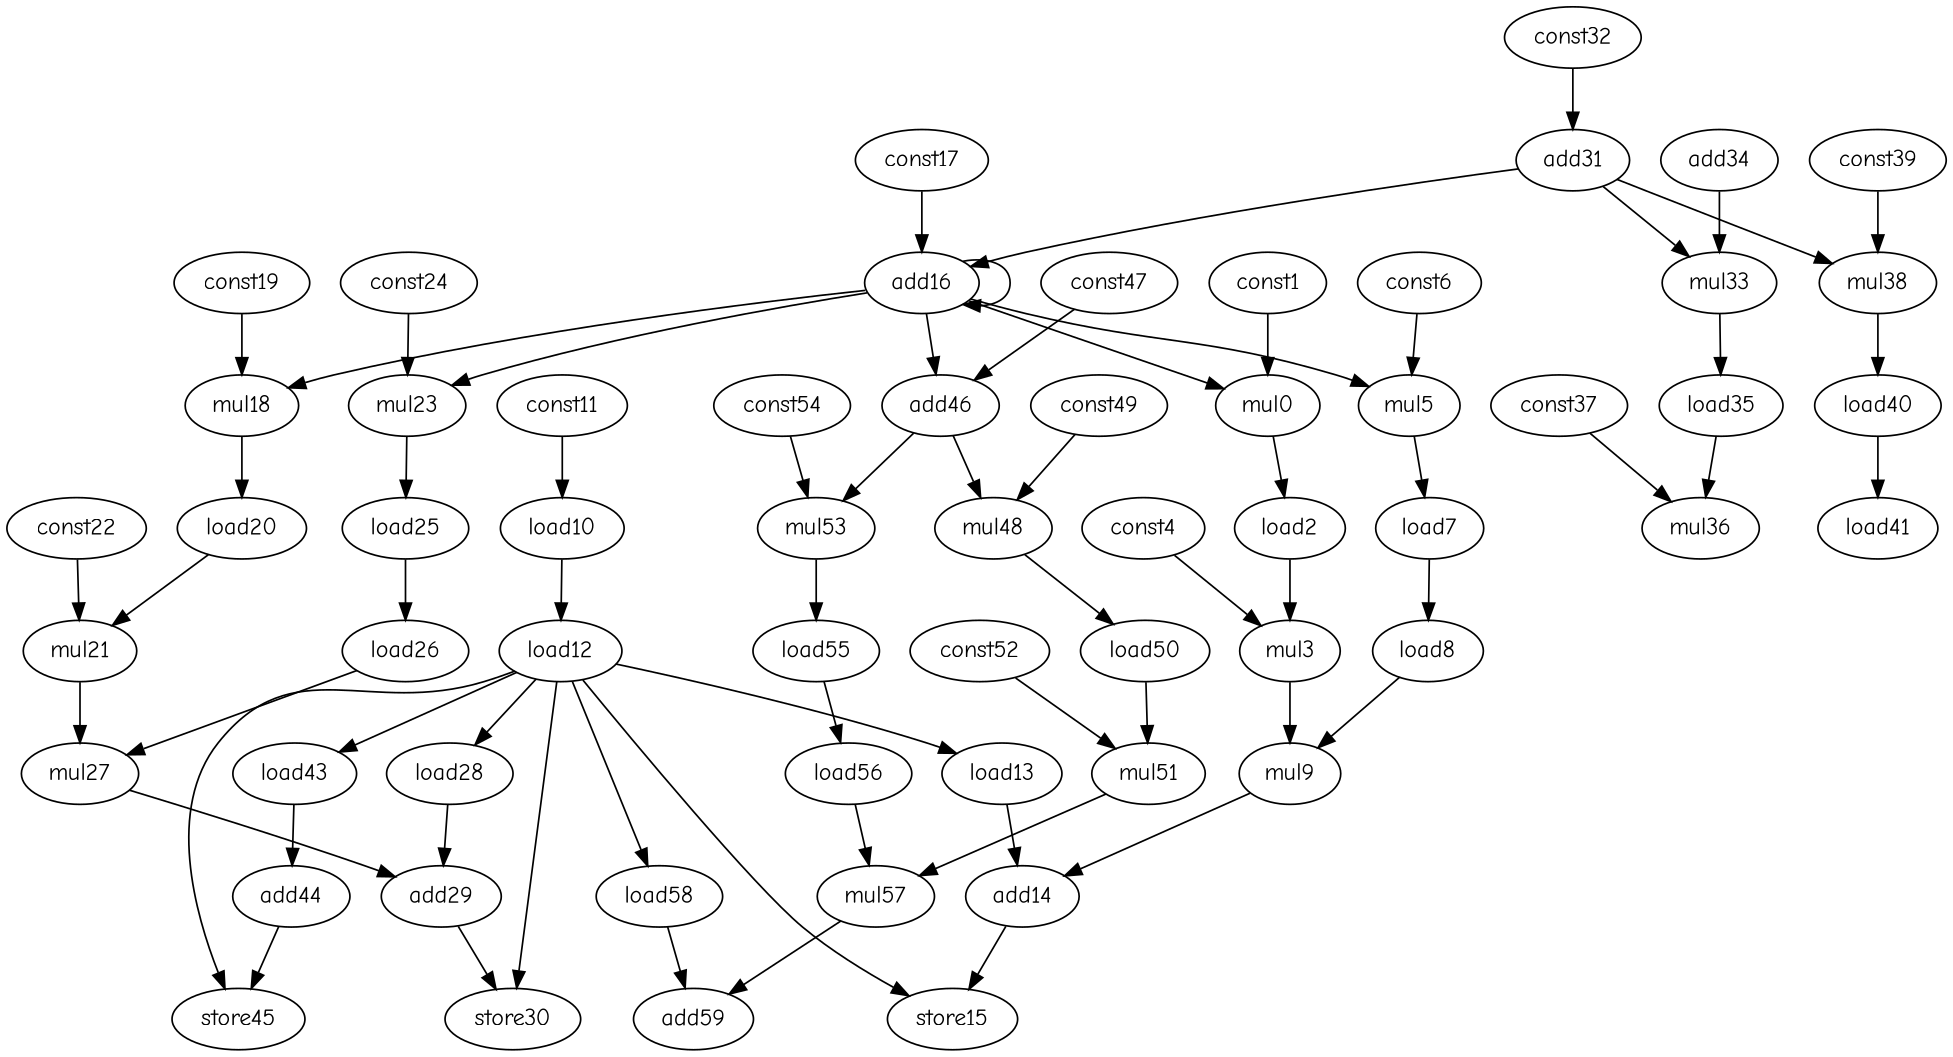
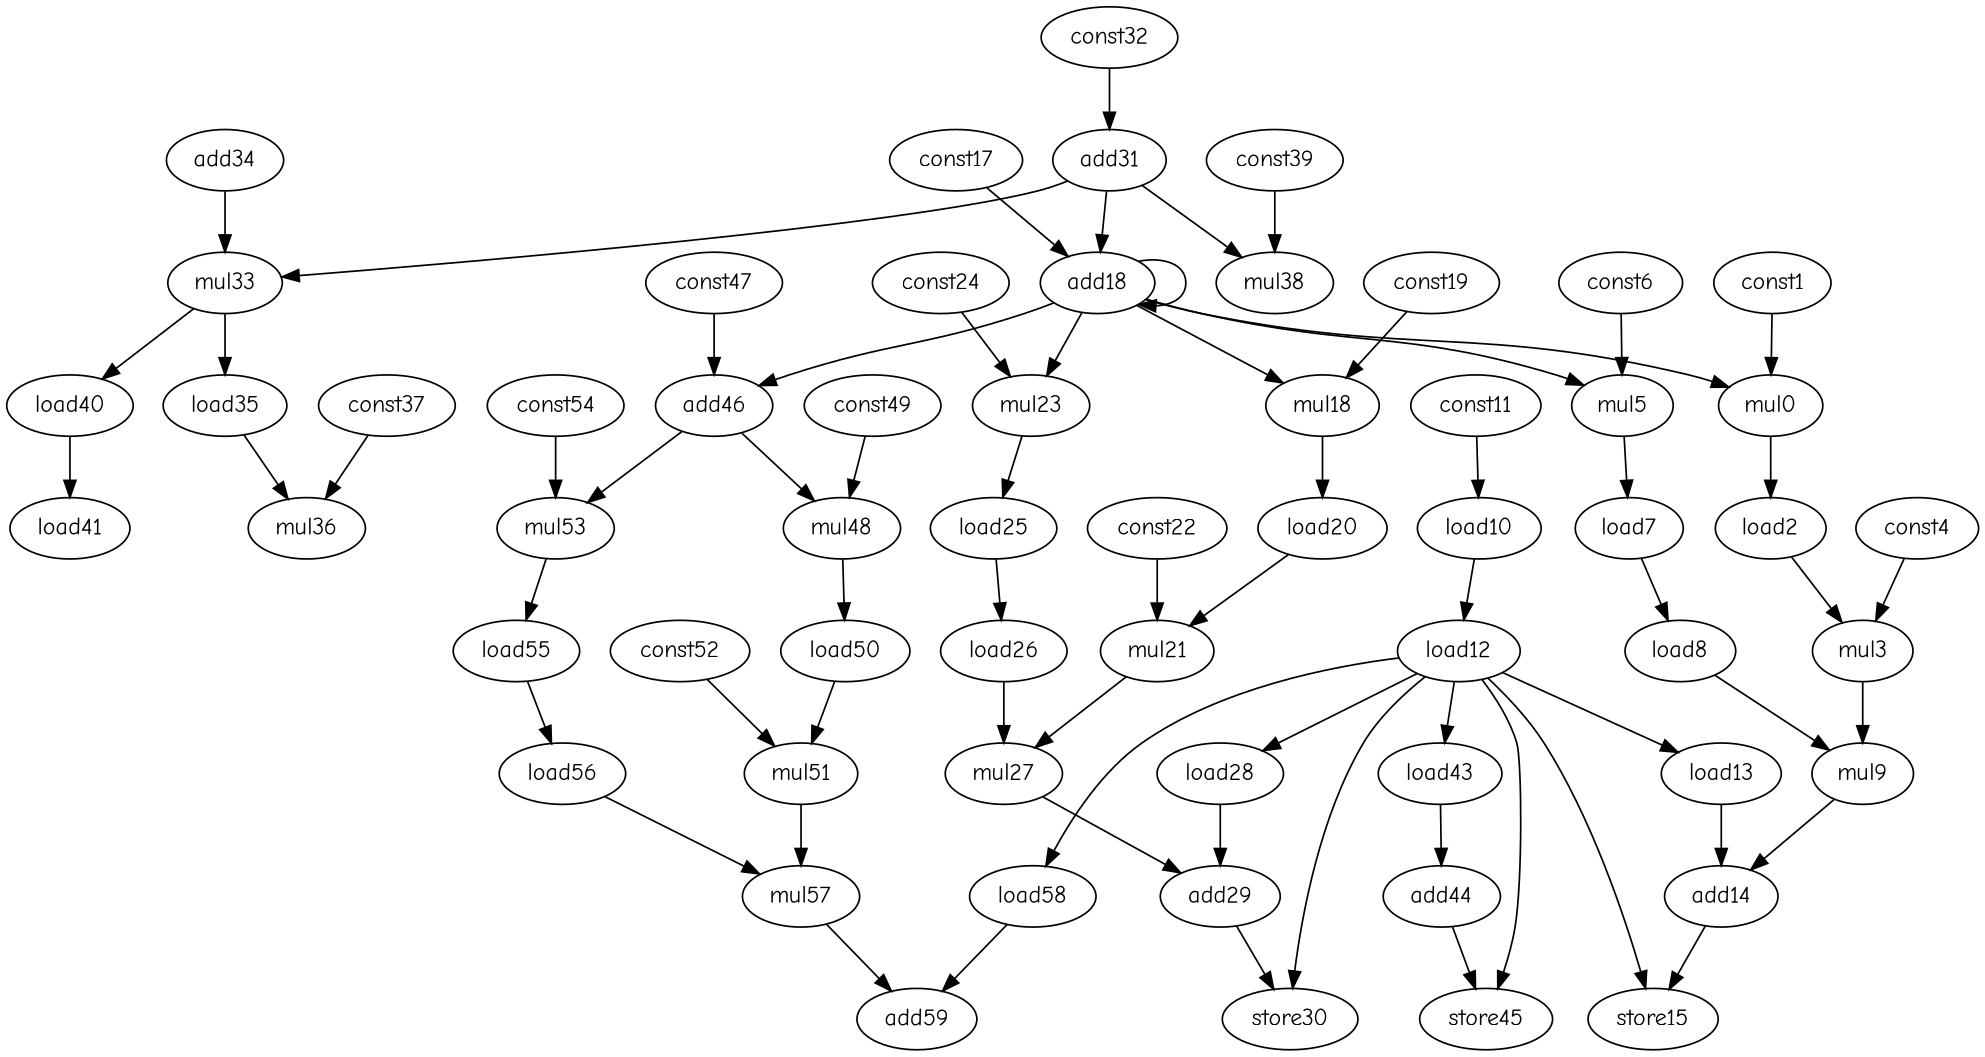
node "add16": label "add16" -> "add18"
edge "mul38" -> "load40": now "mul33" -> "load40"
